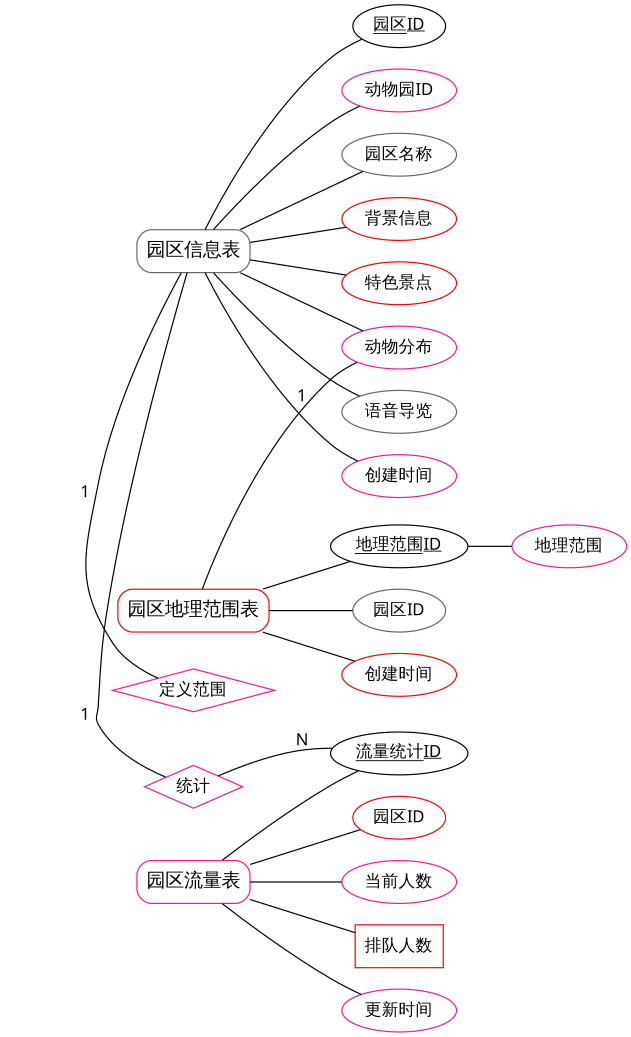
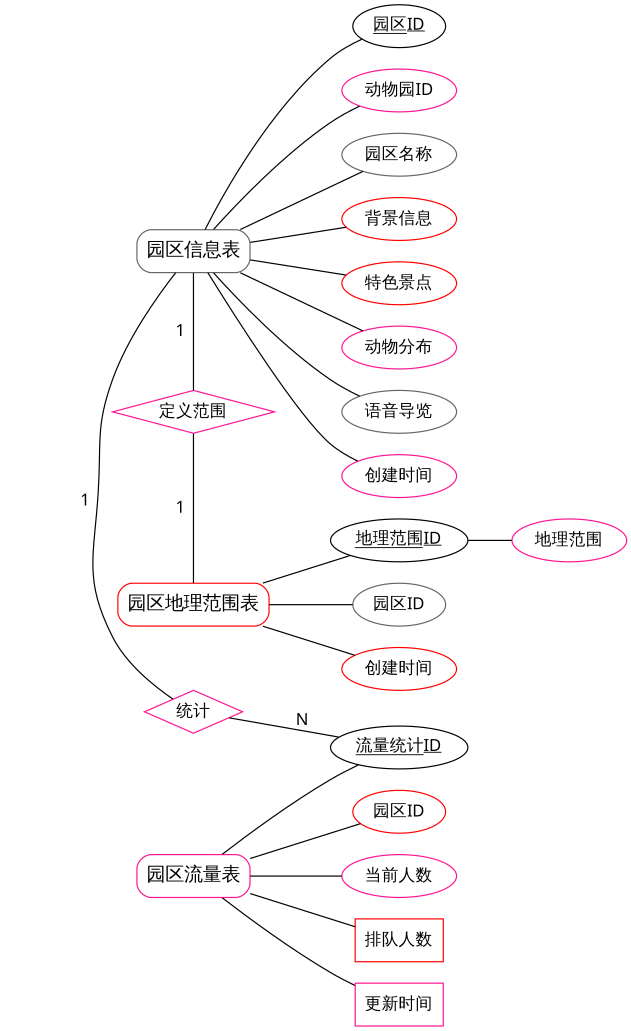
edge "动物分布" -- "园区地理范围表": now "定义范围" -- "园区地理范围表"
node "更新时间": shape ellipse -> box
